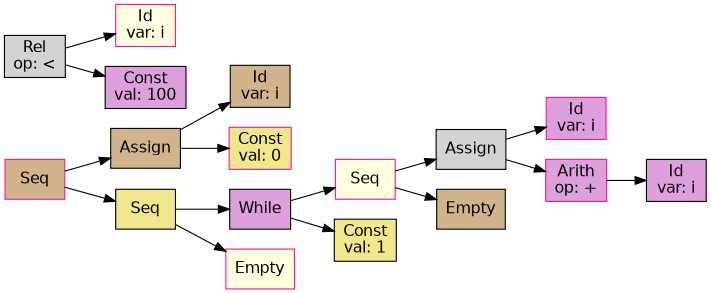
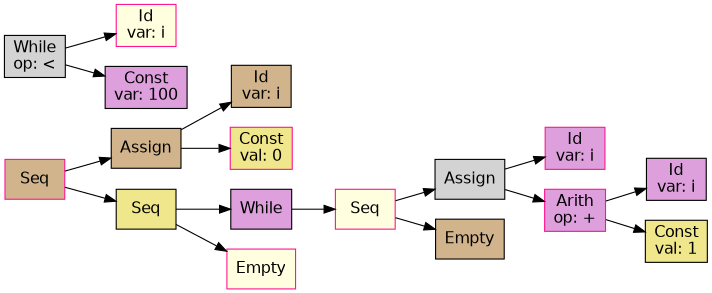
node "Rel op: <": label "Rel op: <" -> "While op: <"
node "Const val: 100": label "Const val: 100" -> "Const var: 100"
edge "While" -> "Const val: 1": now "Arith op: +" -> "Const val: 1"
